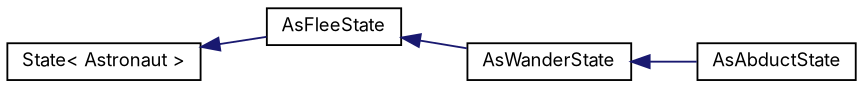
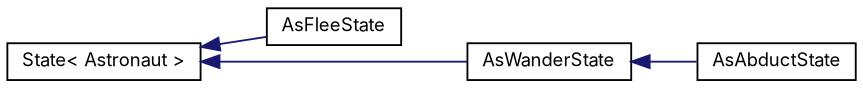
edge "AsWanderState" -> "AsFleeState": now "AsWanderState" -> "State< Astronaut >"
